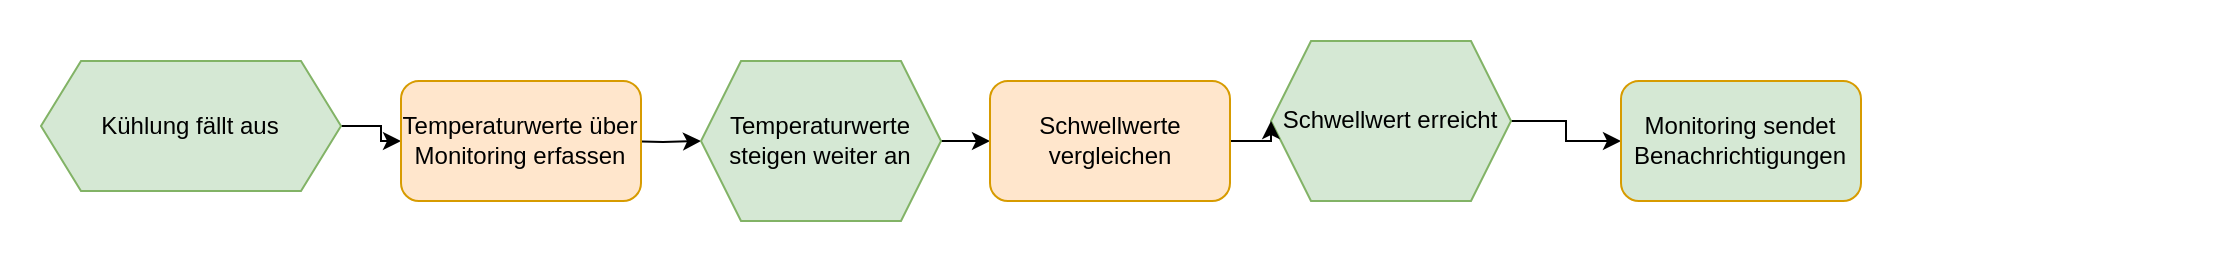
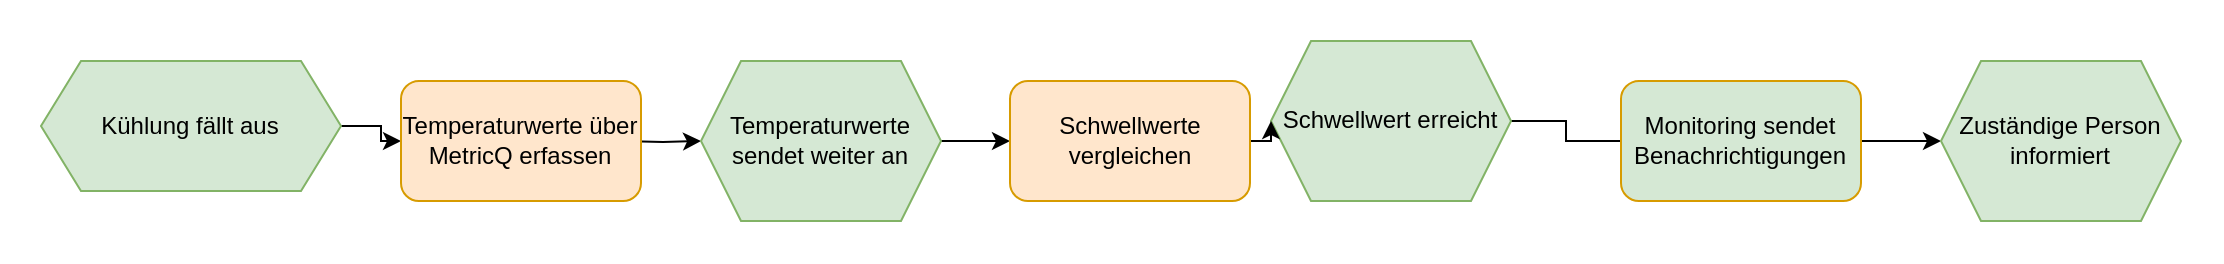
node "Temperaturwerte über Monitoring erfassen": label "Temperaturwerte über Monitoring erfassen" -> "Temperaturwerte über MetricQ erfassen"
node "Temperaturwerte steigen weiter an": label "Temperaturwerte steigen weiter an" -> "Temperaturwerte sendet weiter an"
node "Schwellwerte vergleichen": moved (1110, 141) -> (1130, 141)
edge "Schwellwert erreicht" -> "Monitoring sendet Benachrichtigungen": arrowhead classic -> none
edge "Monitoring sendet Benachrichtigungen" -> "Zuständige Person informiert": added
node "Zuständige Person informiert": added
